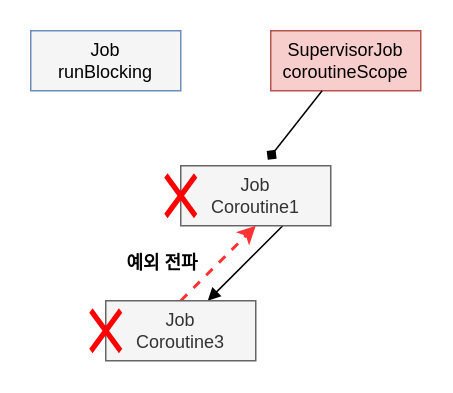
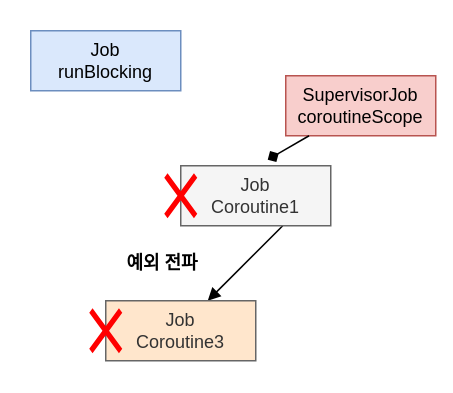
node "Job runBlocking": fillcolor #f5f5f5 -> #dae8fc
node "SupervisorJob coroutineScope": moved (346, 61) -> (361, 106)
edge "Job Coroutine3" -> "Job Coroutine1": removed
node "Job Coroutine3": fillcolor #f5f5f5 -> #ffe6cc
